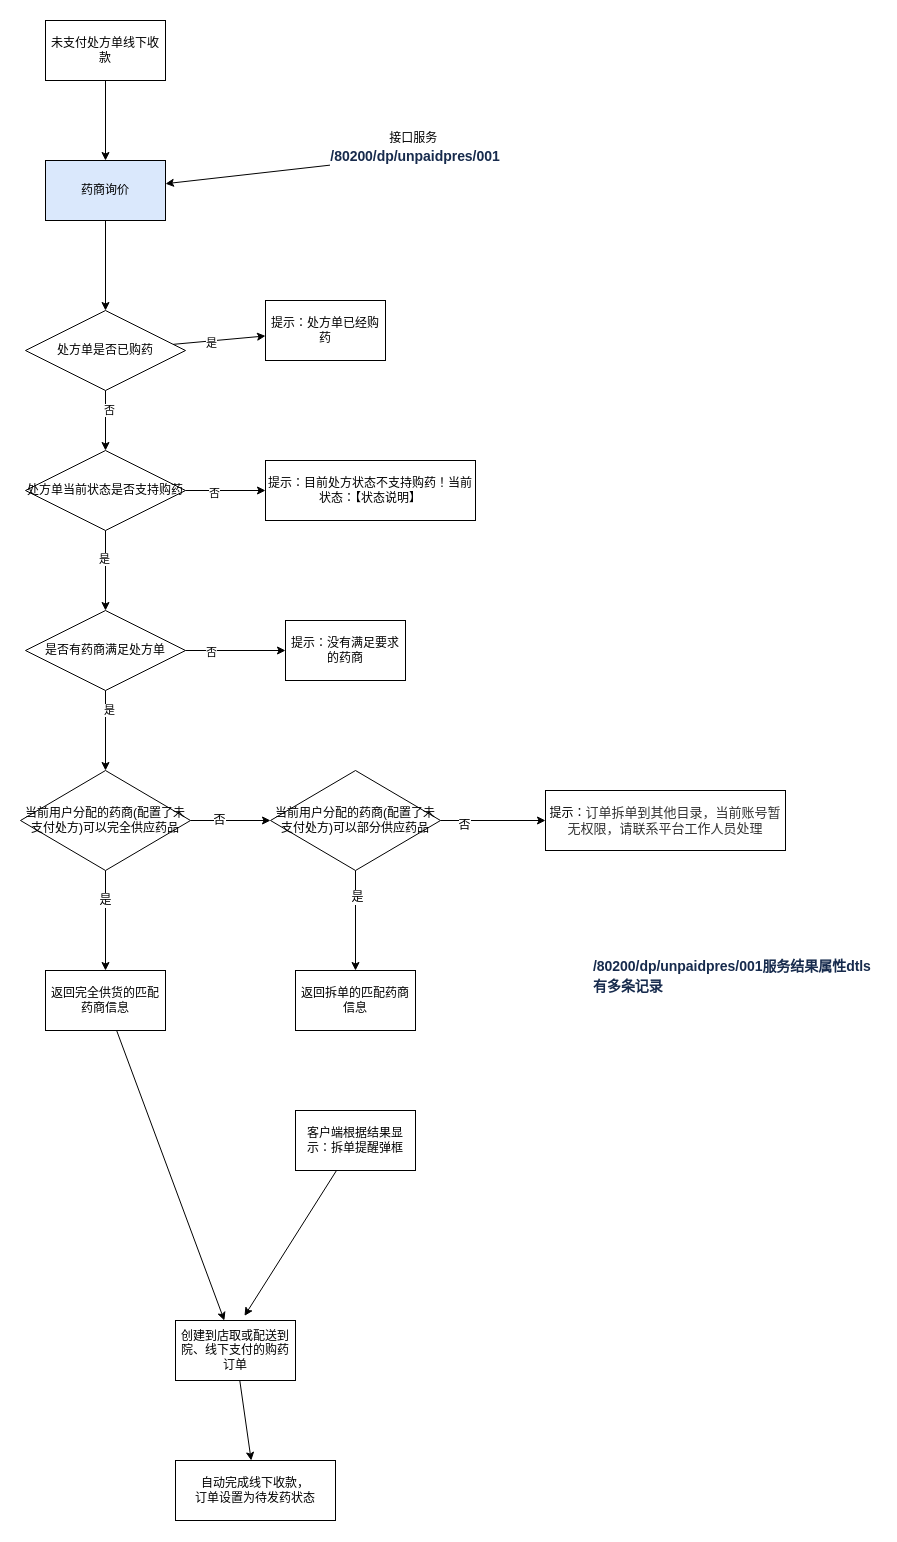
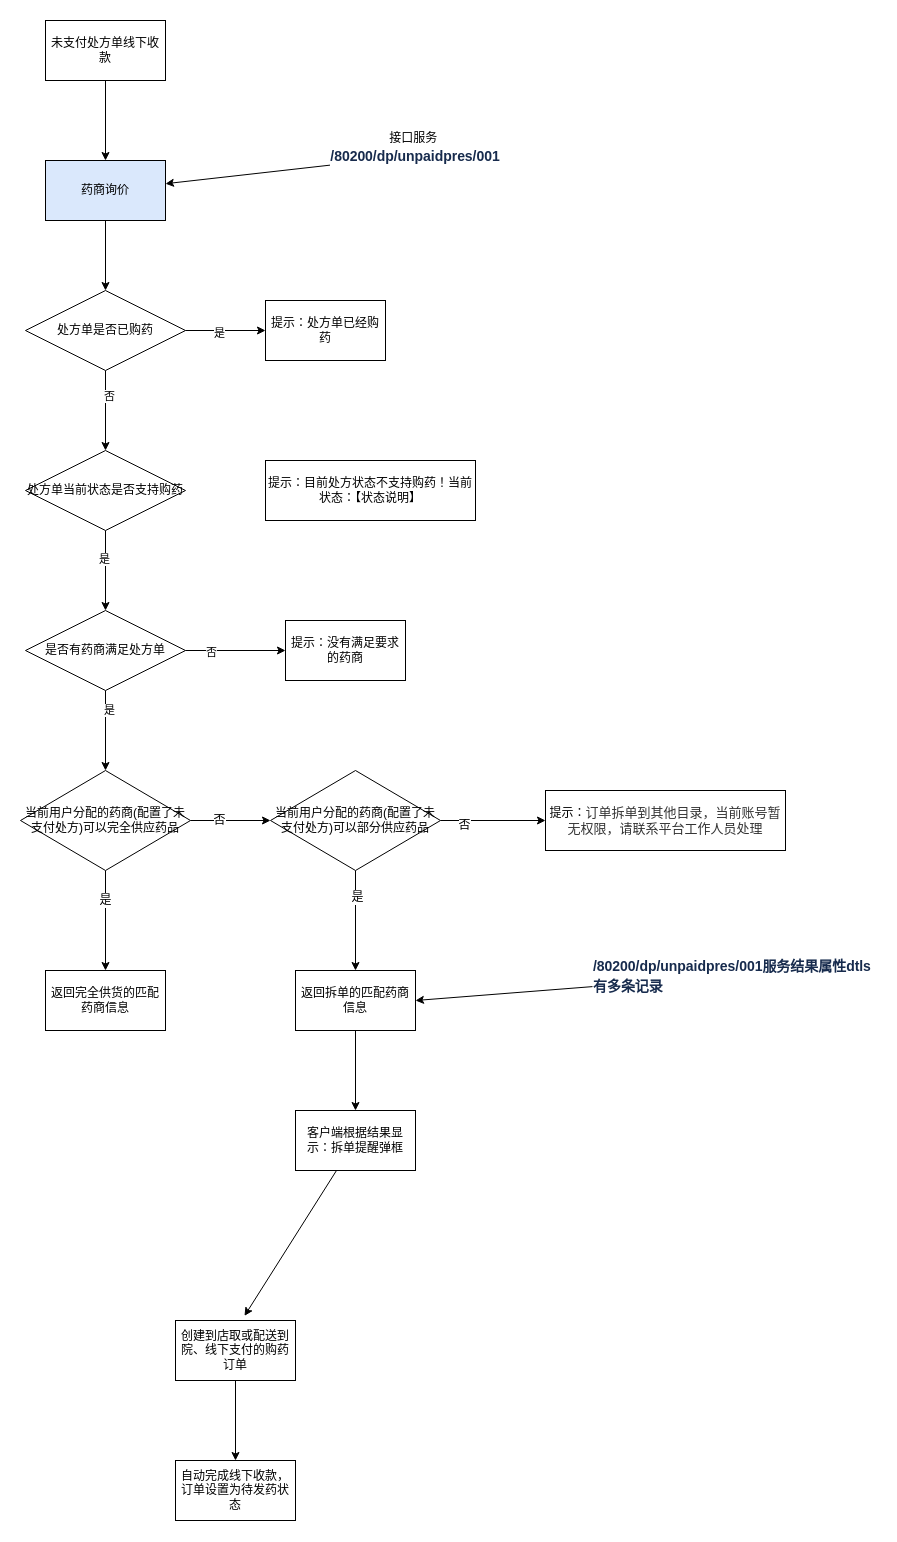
node "处方单是否已购药": moved (106, 351) -> (106, 331)
edge "处方单当前状态是否支持购药" -> "提示：目前处方状态不支持购药！当前状态：【状态说明】": removed, label "否"
edge "/80200/dp/unpaidpres/001服务结果属性dtls有多条记录" -> "返回拆单的匹配药商信息": added
edge "返回拆单的匹配药商信息" -> "客户端根据结果显示：拆单提醒弹框": added
edge "返回完全供货的匹配药商信息" -> "创建到店取或配送到院、线下支付的购药订单": removed
node "自动完成线下收款， 订单设置为待发药状态": size 160x60 -> 120x60
